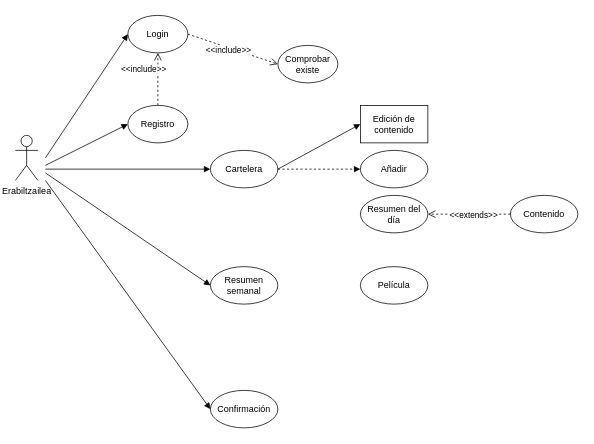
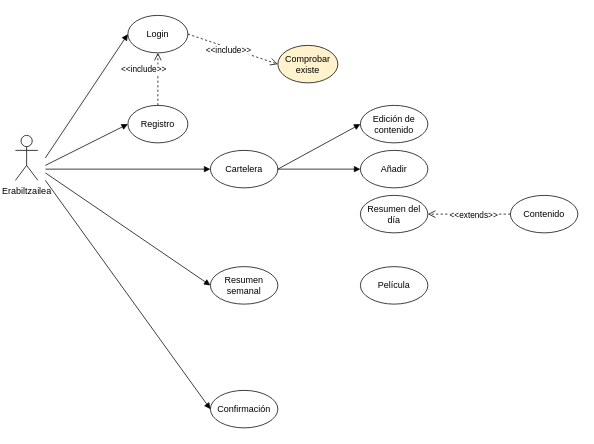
node "Comprobar existe": fillcolor #ffffff -> #fff2cc
node "Edición de contenido": shape rectangle -> ellipse
edge "Cartelera" -> "Añadir": style dashed -> solid
